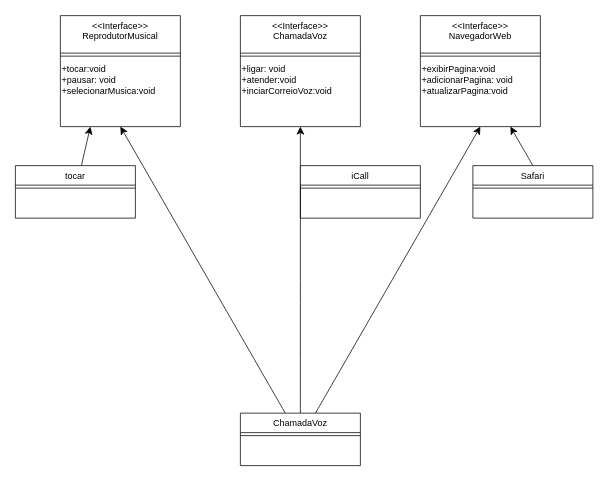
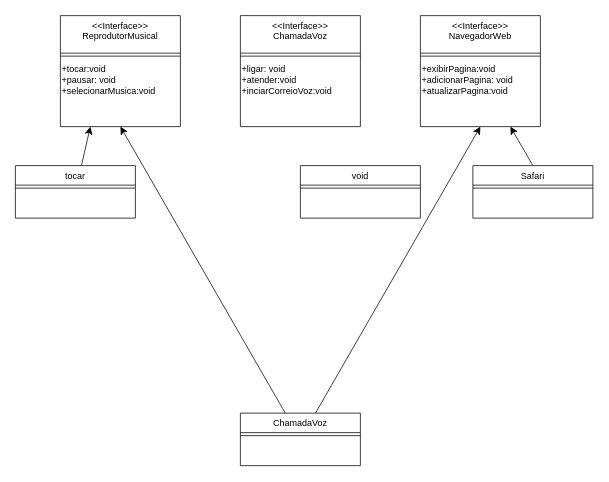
node "iCall": label "iCall" -> "void"
edge "ChamadaVoz" -> "+ligar: void +atender:void +inciarCorreioVoz:void": removed
